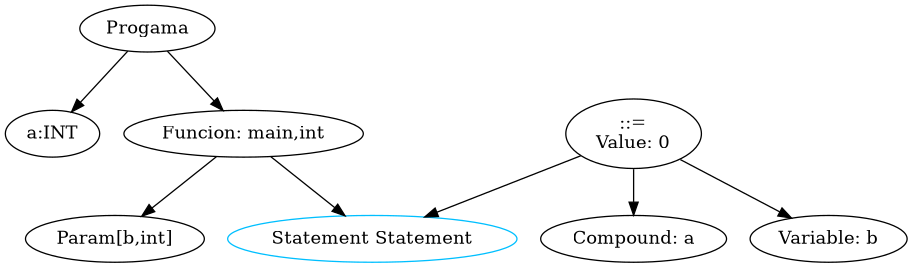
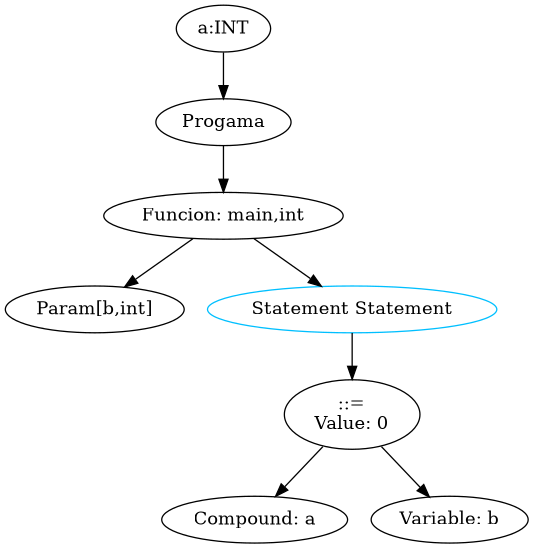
edge "Progama" -> "a:INT": reversed
edge "::= Value: 0" -> "Statement Statement": reversed
